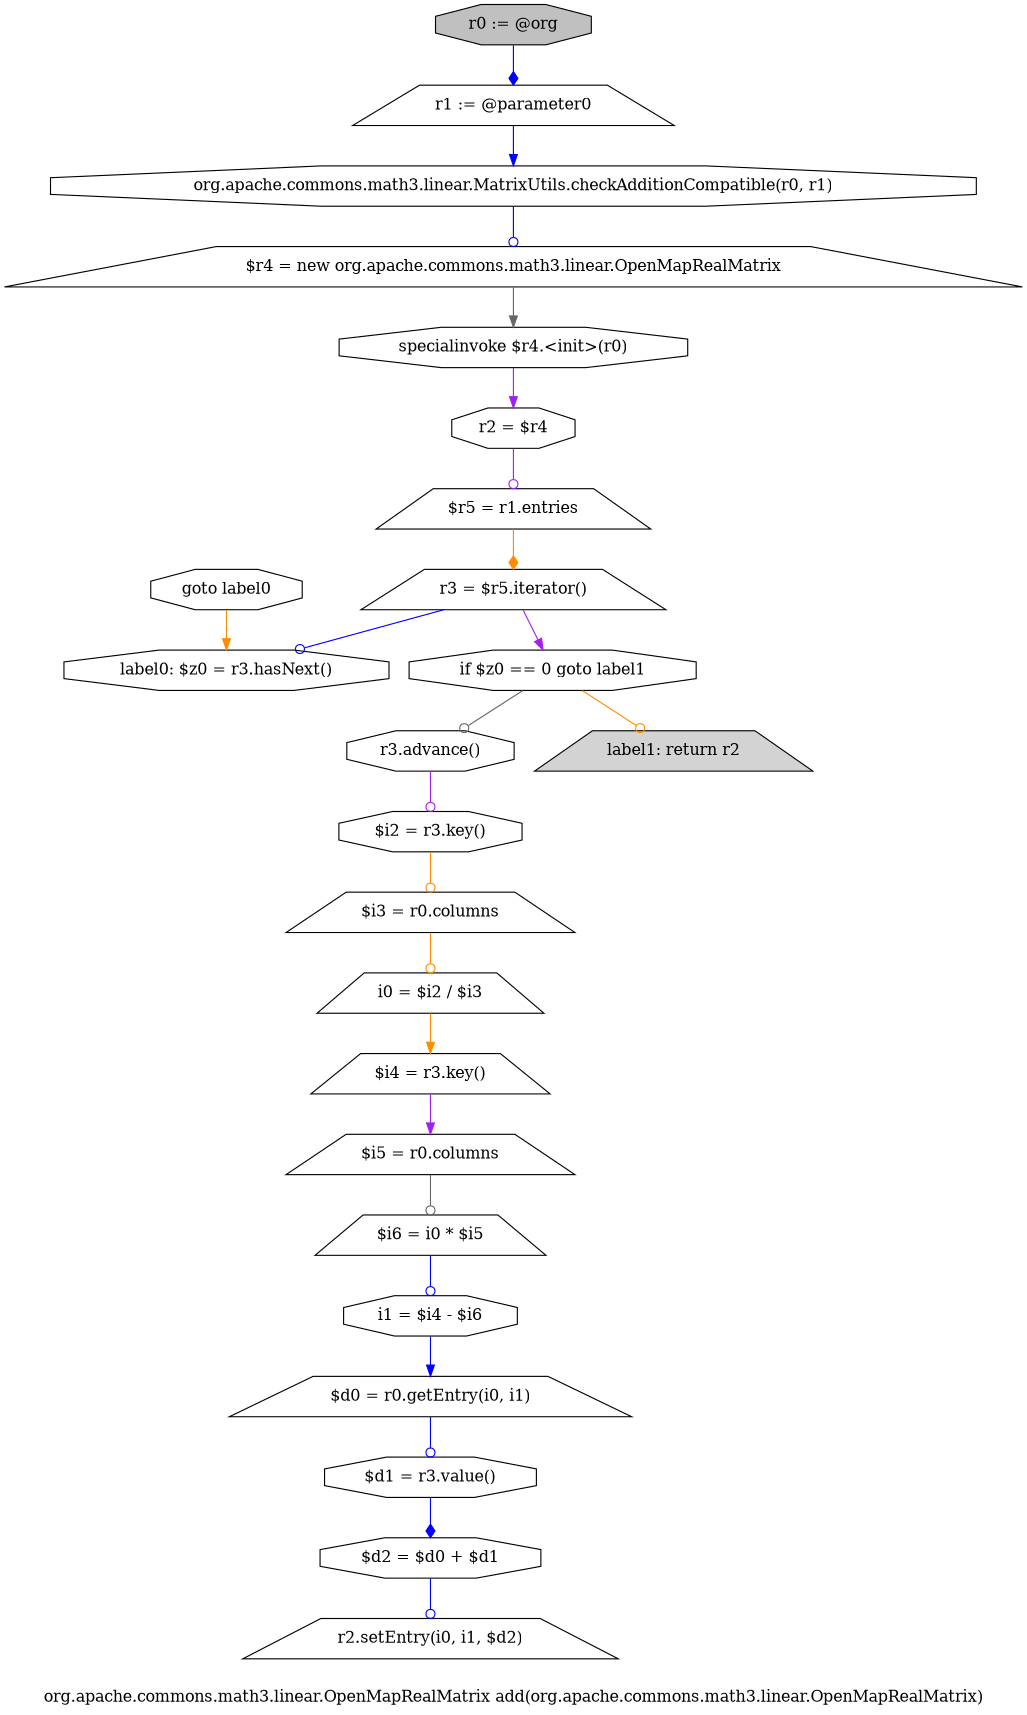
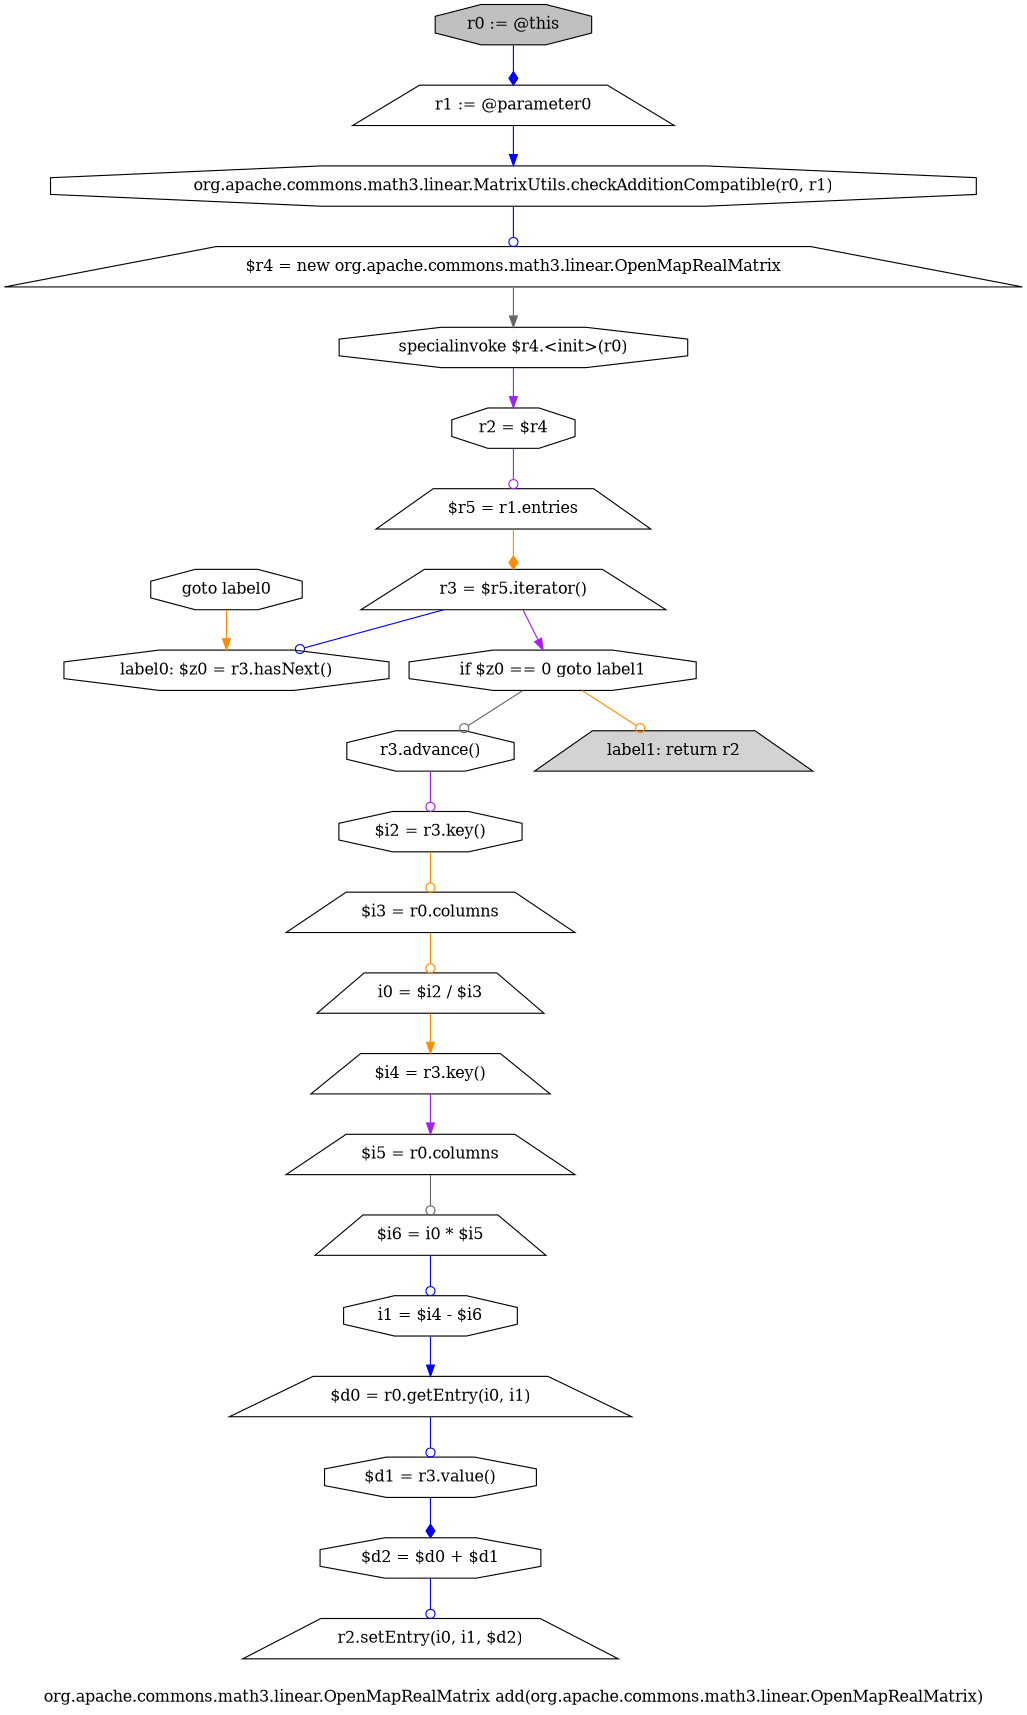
node "r0 := @org": label "r0 := @org" -> "r0 := @this"
